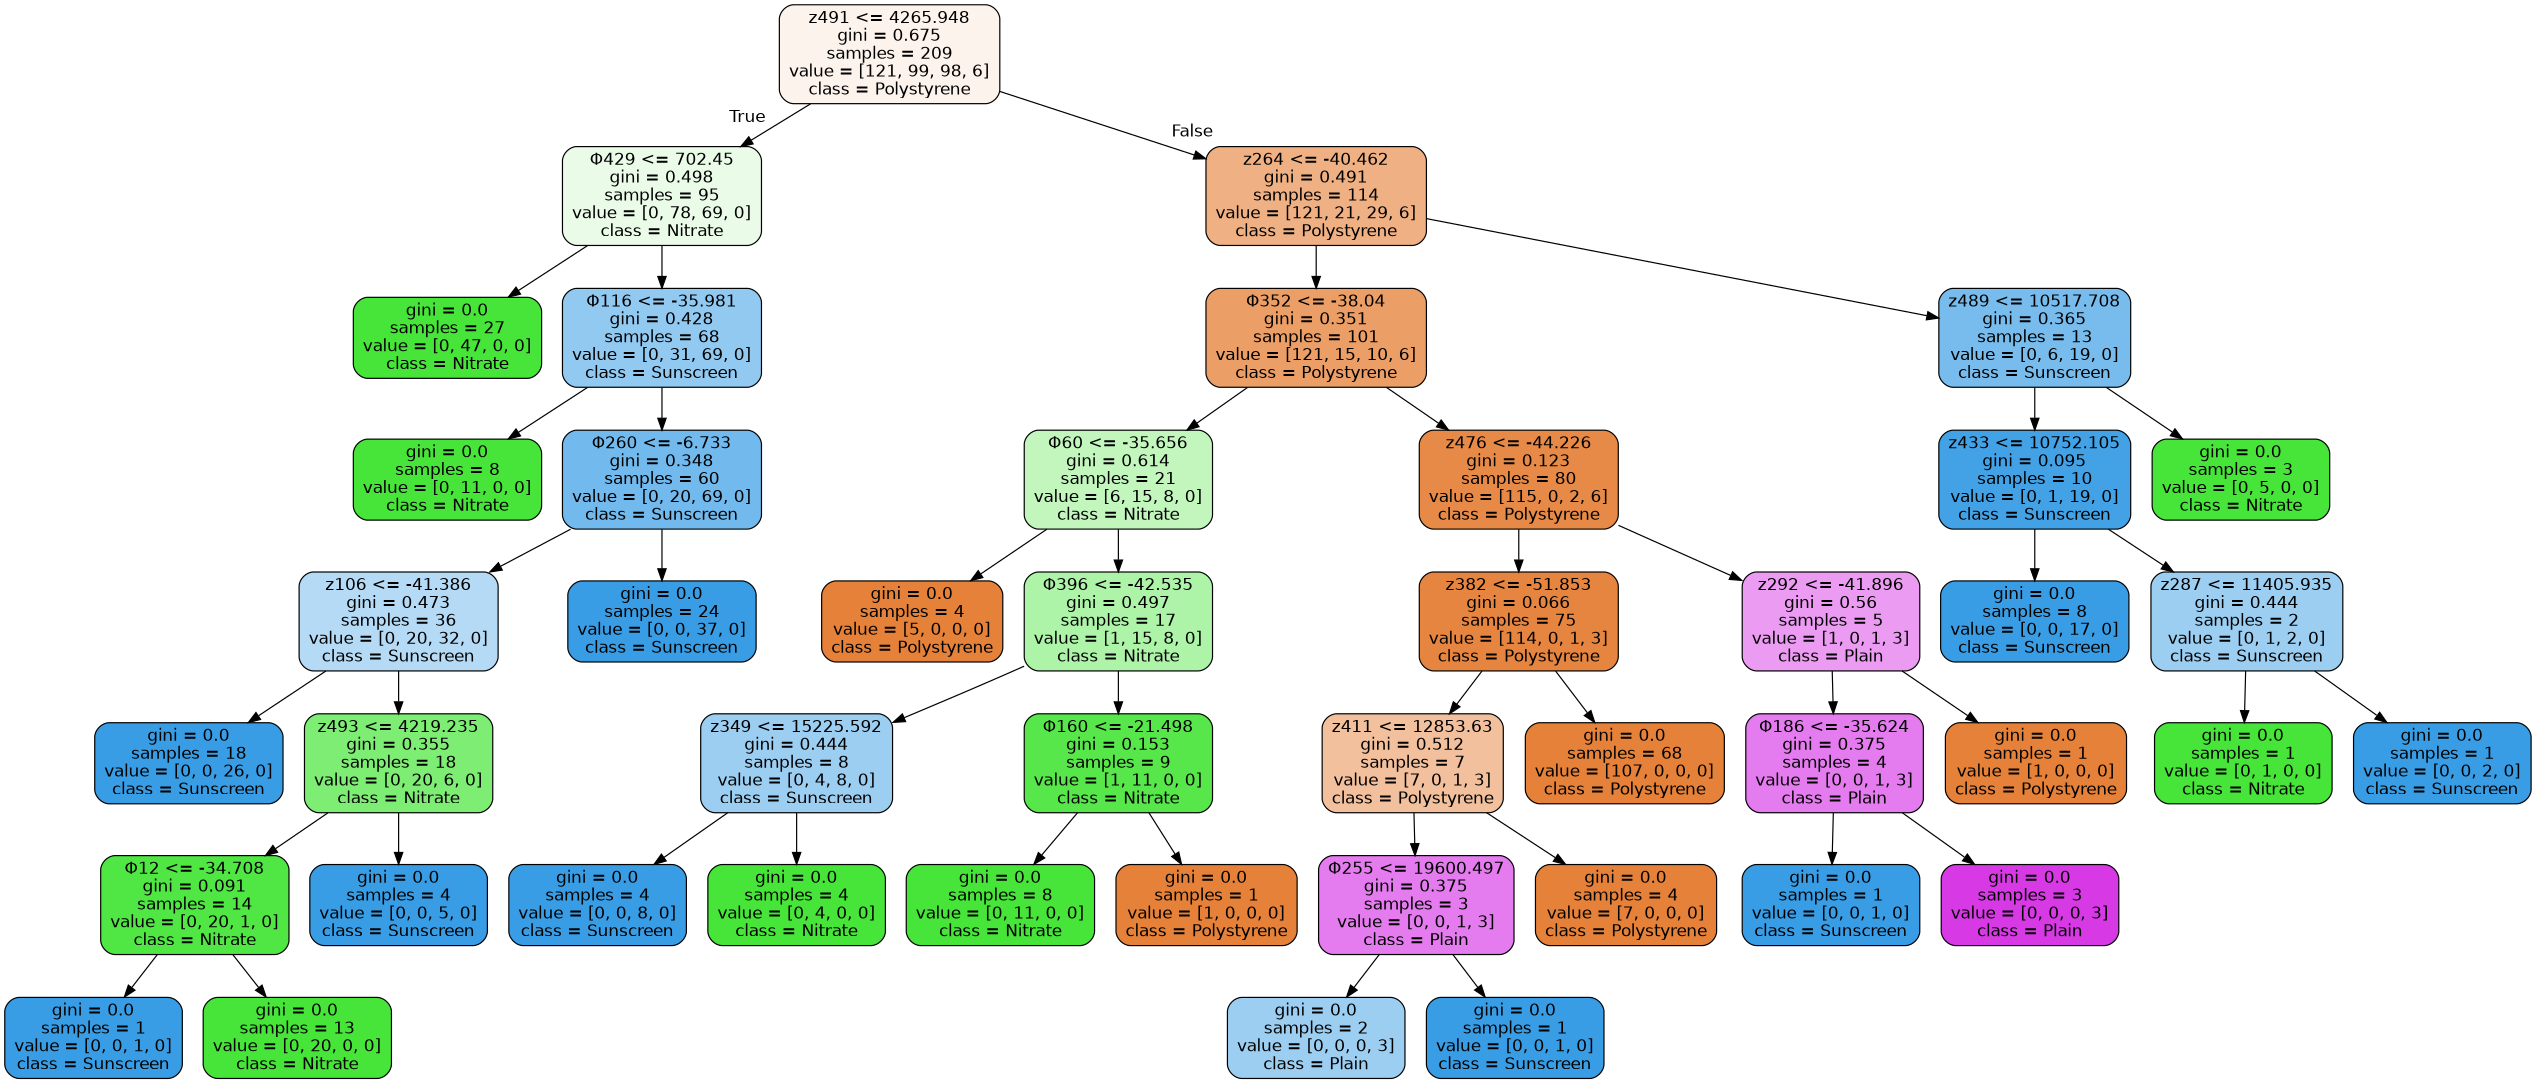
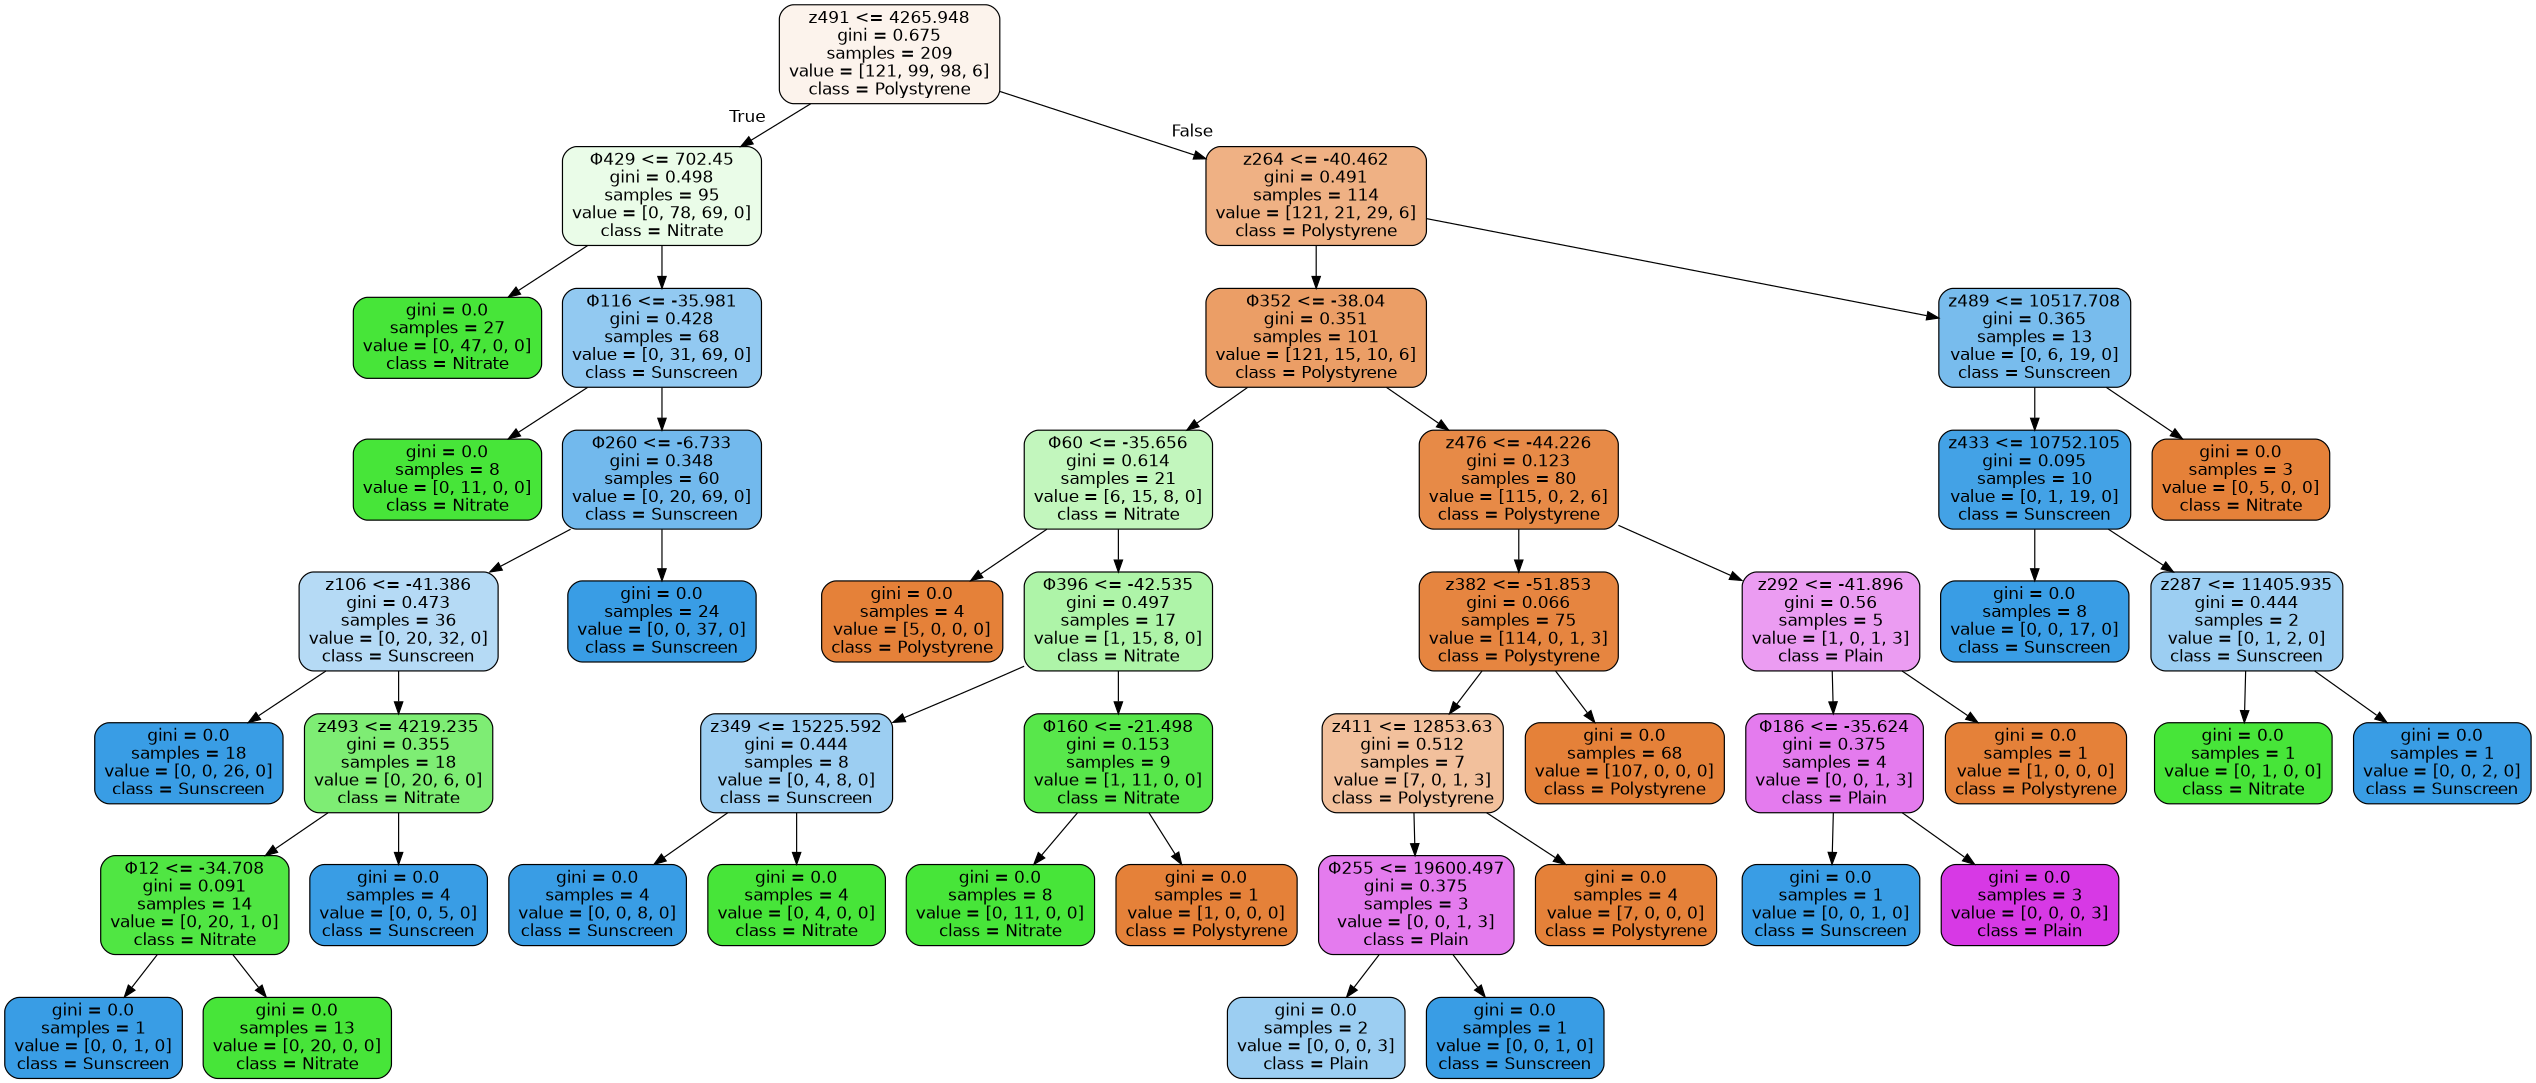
node "gini = 0.0 samples = 3 value = [0, 5, 0, 0] class = Nitrate": fillcolor #47e539 -> #e58139
